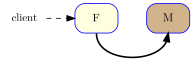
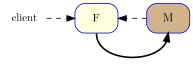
edge "M" -> "F": added
